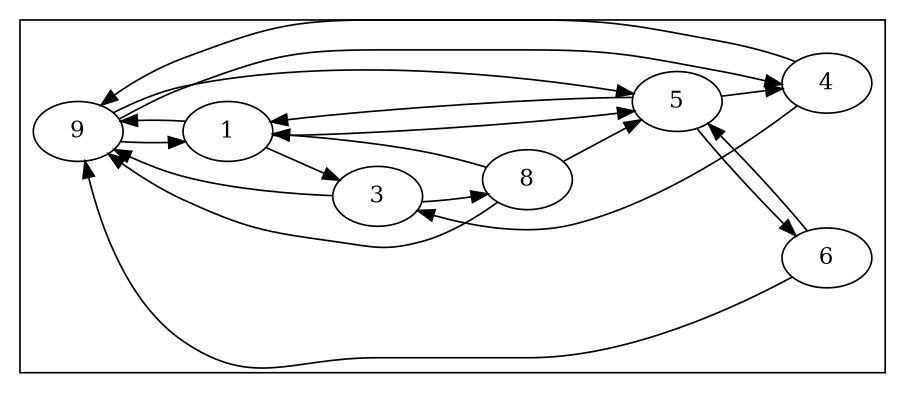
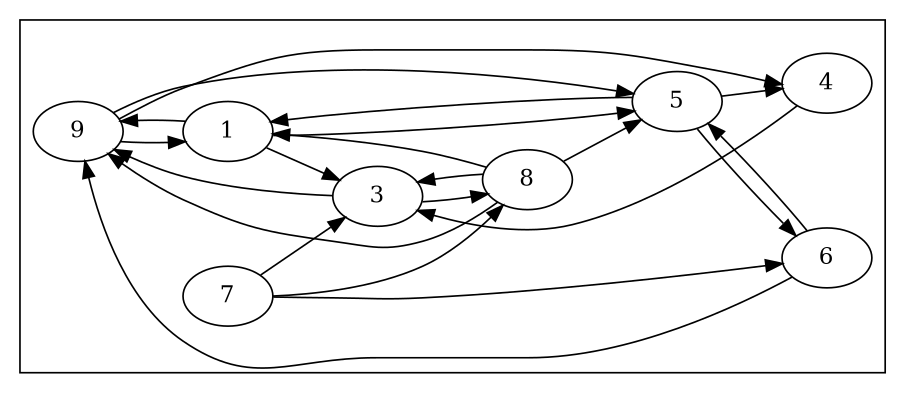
edge "4" -> "9": removed
edge "8" -> "3": added
node "7": added
